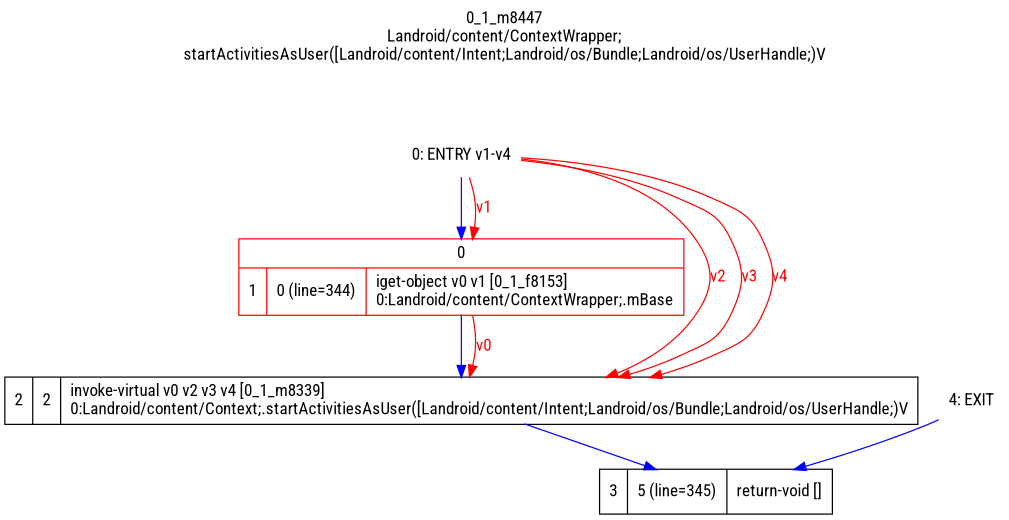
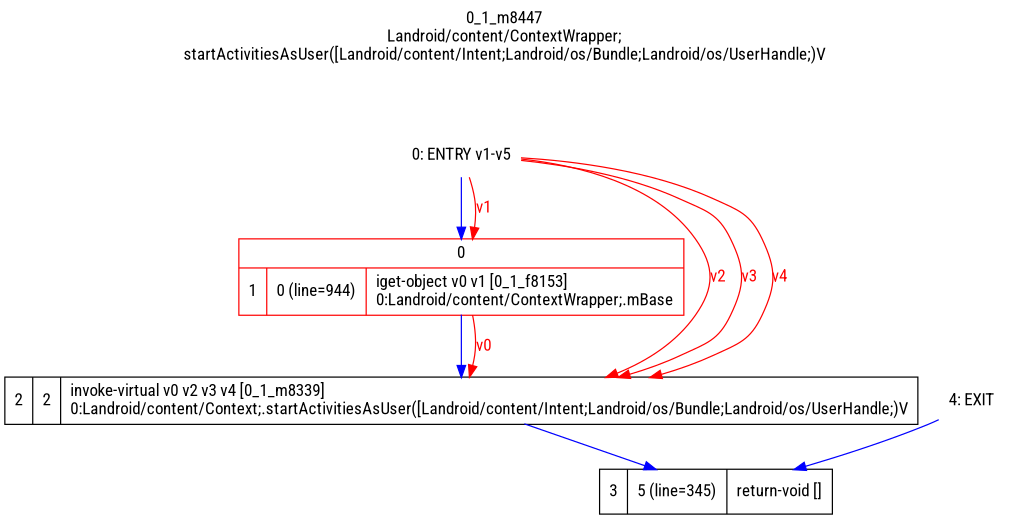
node "0: ENTRY v1-v4": label "0: ENTRY v1-v4" -> "0: ENTRY v1-v5"
node "0": text "0 (line=344)" -> "0 (line=944)"
